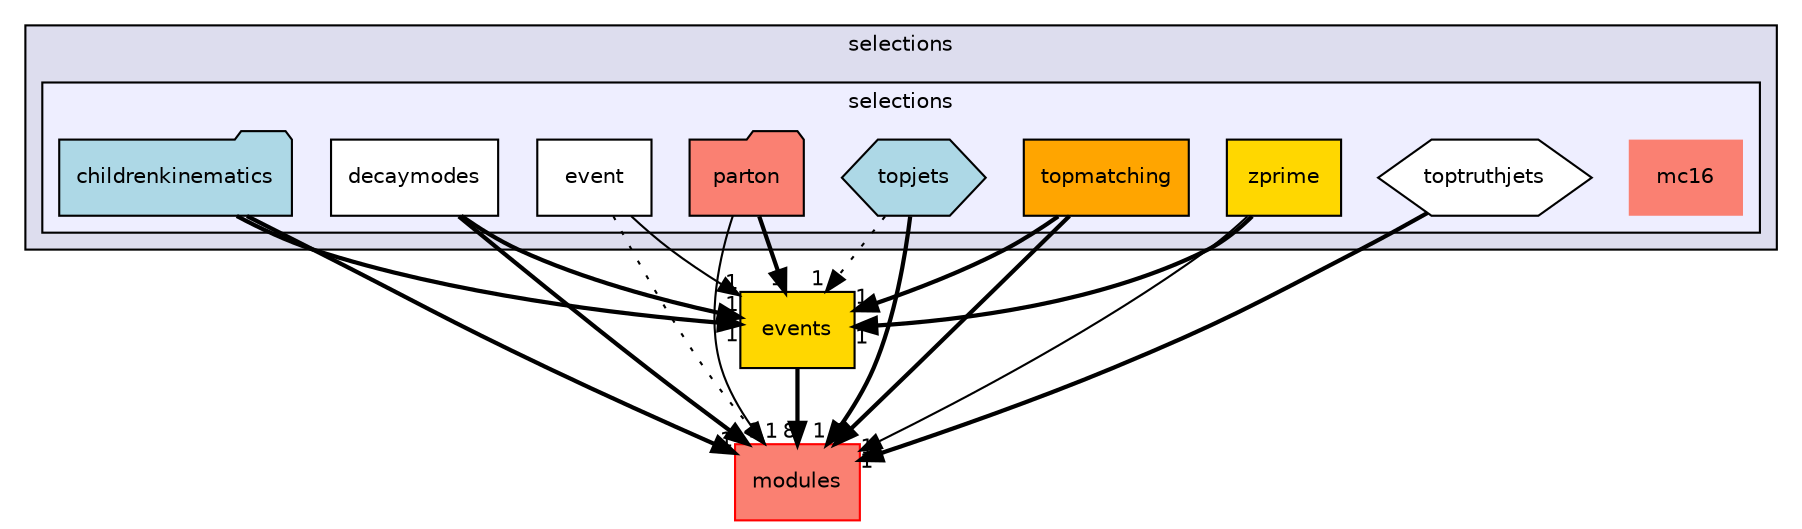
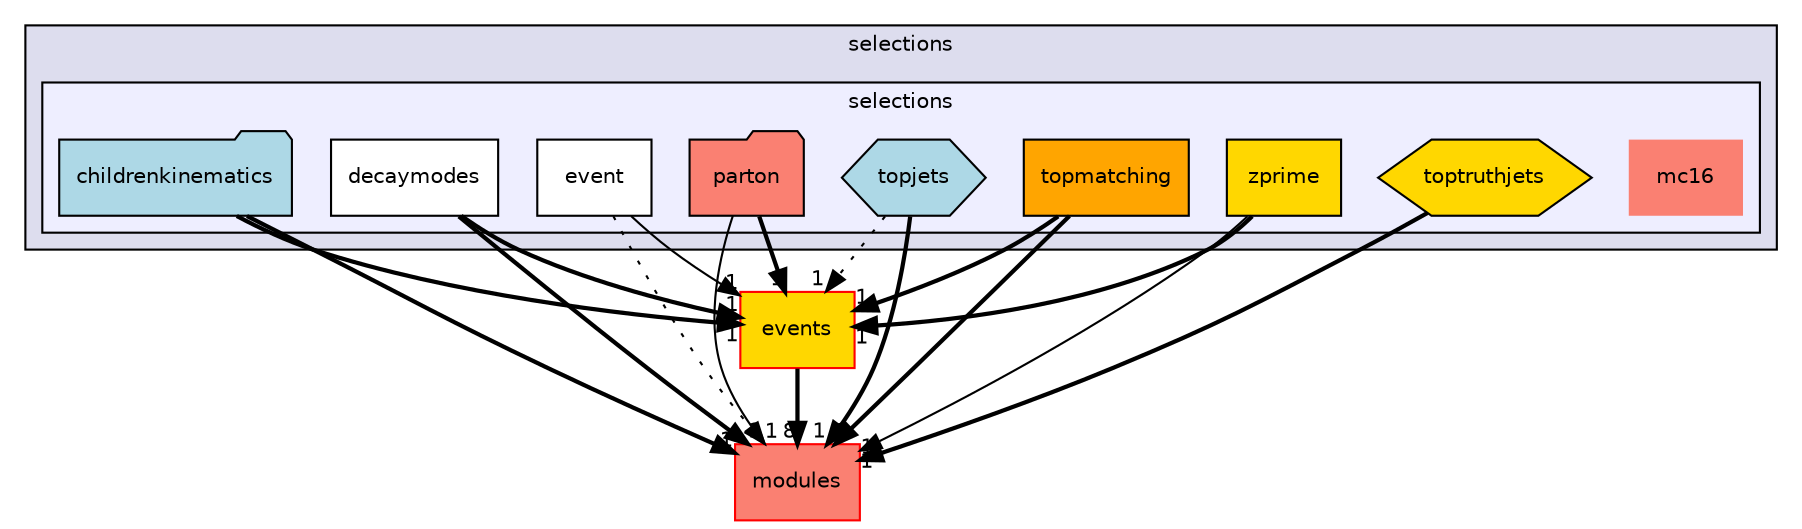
node "toptruthjets": fillcolor white -> gold
node "events": color black -> red
